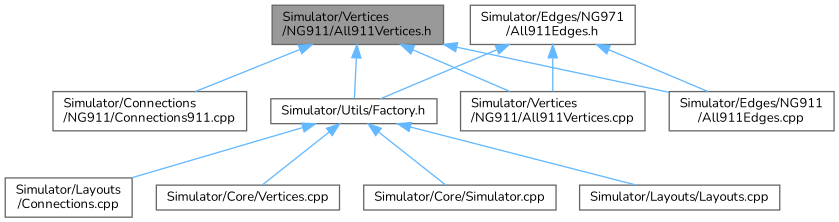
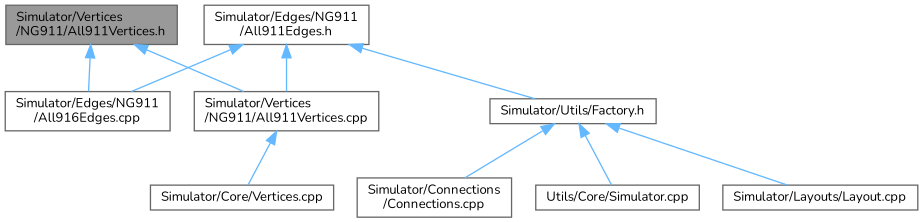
node "Simulator/Edges/NG971 /All911Edges.h": label "Simulator/Edges/NG971 /All911Edges.h" -> "Simulator/Edges/NG911 /All911Edges.h"
edge "Simulator/Utils/Factory.h" -> "Simulator/Vertices /NG911/All911Vertices.h": removed
node "Simulator/Connections /NG911/Connections911.cpp": removed
node "Simulator/Edges/NG911 /All911Edges.cpp": label "Simulator/Edges/NG911 /All911Edges.cpp" -> "Simulator/Edges/NG911 /All916Edges.cpp"
edge "Simulator/Core/Vertices.cpp" -> "Simulator/Utils/Factory.h": now "Simulator/Core/Vertices.cpp" -> "Simulator/Vertices /NG911/All911Vertices.cpp"
node "Simulator/Layouts /Connections.cpp": label "Simulator/Layouts /Connections.cpp" -> "Simulator/Connections /Connections.cpp"
node "Simulator/Core/Simulator.cpp": label "Simulator/Core/Simulator.cpp" -> "Utils/Core/Simulator.cpp"
node "Simulator/Layouts/Layouts.cpp": label "Simulator/Layouts/Layouts.cpp" -> "Simulator/Layouts/Layout.cpp"
